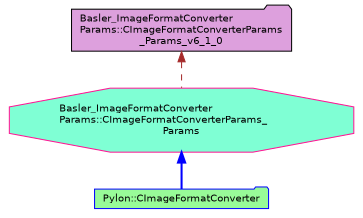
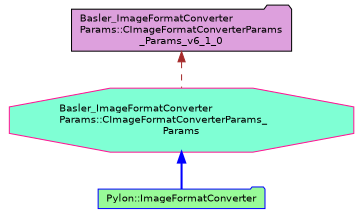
node "Pylon::CImageFormatConverter": label "Pylon::CImageFormatConverter" -> "Pylon::ImageFormatConverter"
